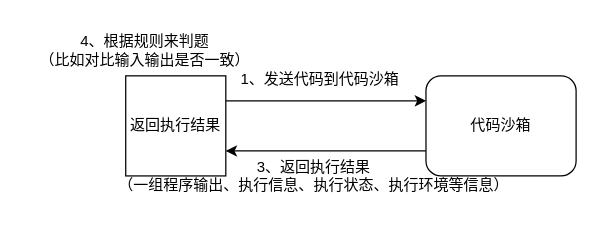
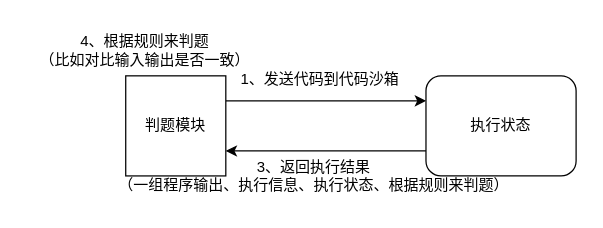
node "返回执行结果": label "返回执行结果" -> "判题模块"
node "代码沙箱": label "代码沙箱" -> "执行状态"
node "3、返回执行结果 （一组程序输出、执行信息、执行状态、执行环境等信息）": label "3、返回执行结果 （一组程序输出、执行信息、执行状态、执行环境等信息）" -> "3、返回执行结果 （一组程序输出、执行信息、执行状态、根据规则来判题）"
